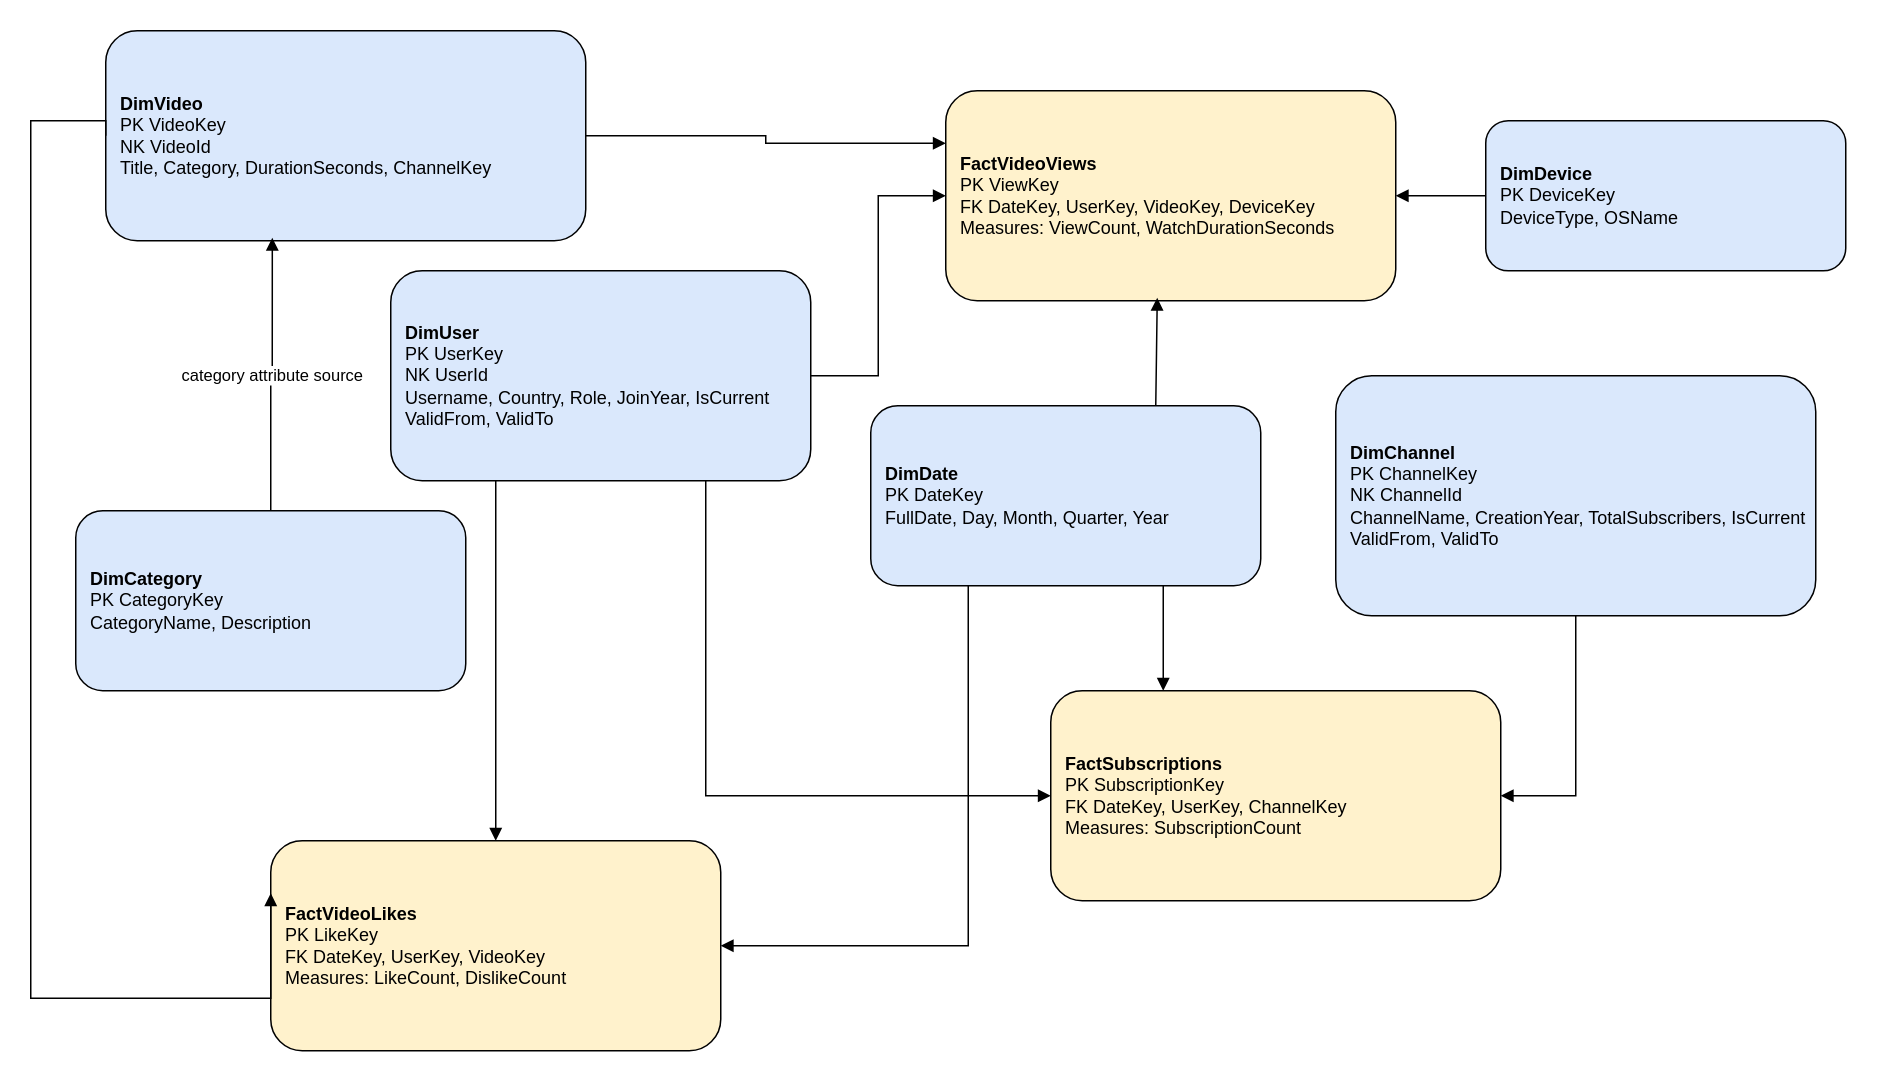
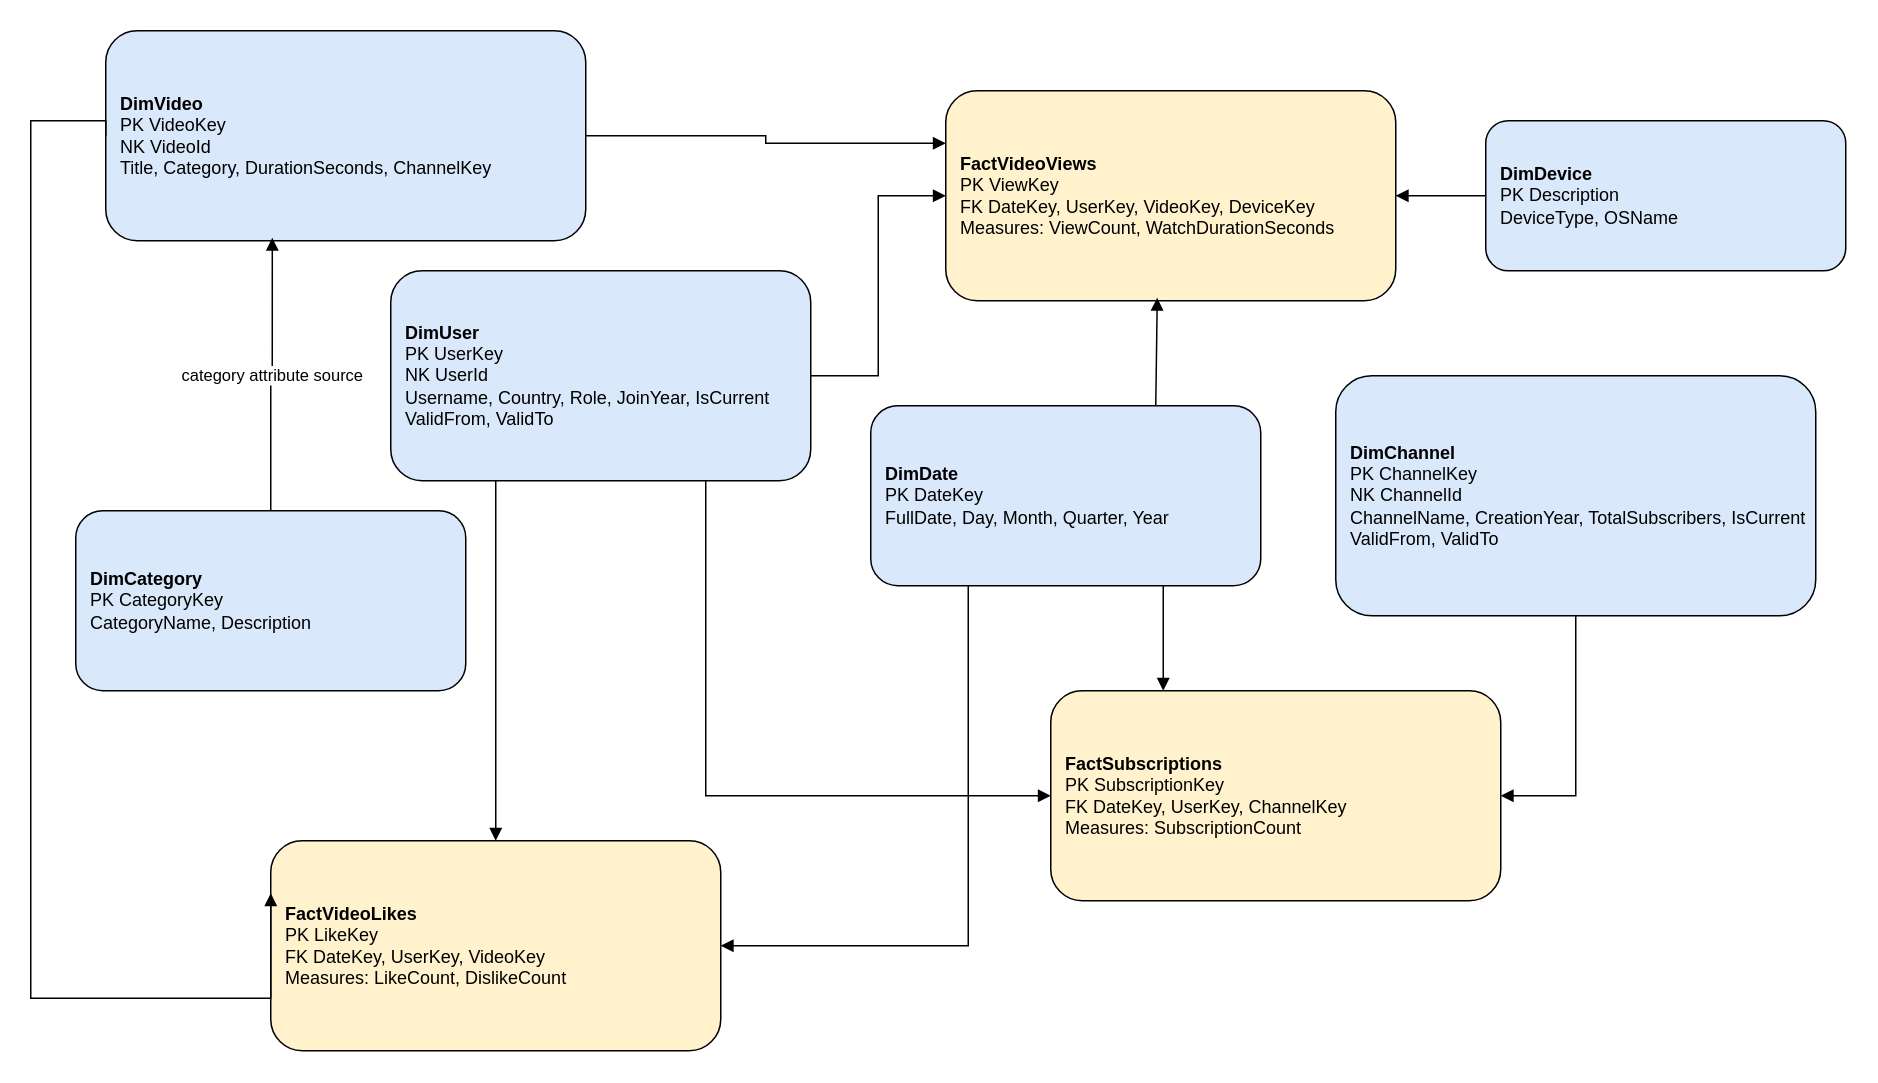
node "DimDevice PK DeviceKey DeviceType, OSName": label "DimDevice PK DeviceKey DeviceType, OSName" -> "DimDevice PK Description DeviceType, OSName"
